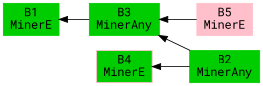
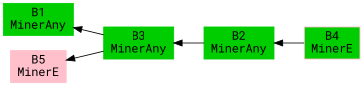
node "B1 MinerE": label "B1 MinerE" -> "B1 MinerAny"
edge "B5 MinerE" -> "B3 MinerAny": reversed
edge "B2 MinerAny" -> "B4 MinerE": reversed
